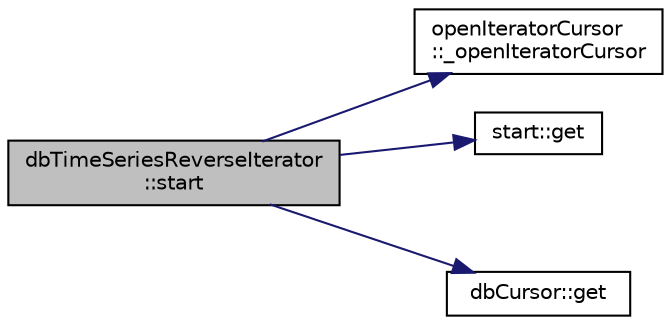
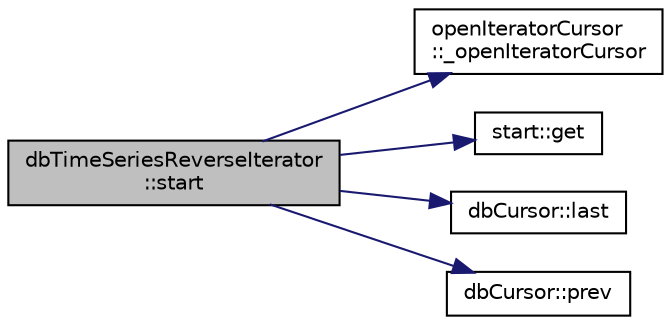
node "dbCursor::last": added
node "dbCursor::get": label "dbCursor::get" -> "dbCursor::prev"
